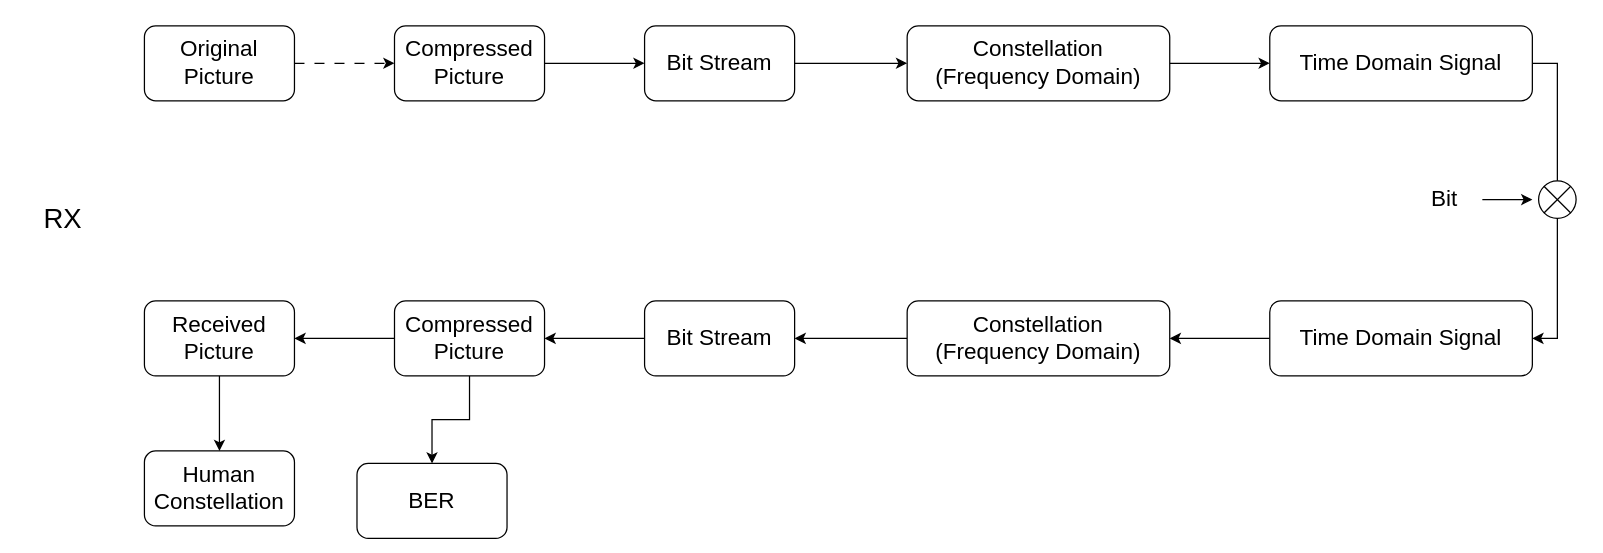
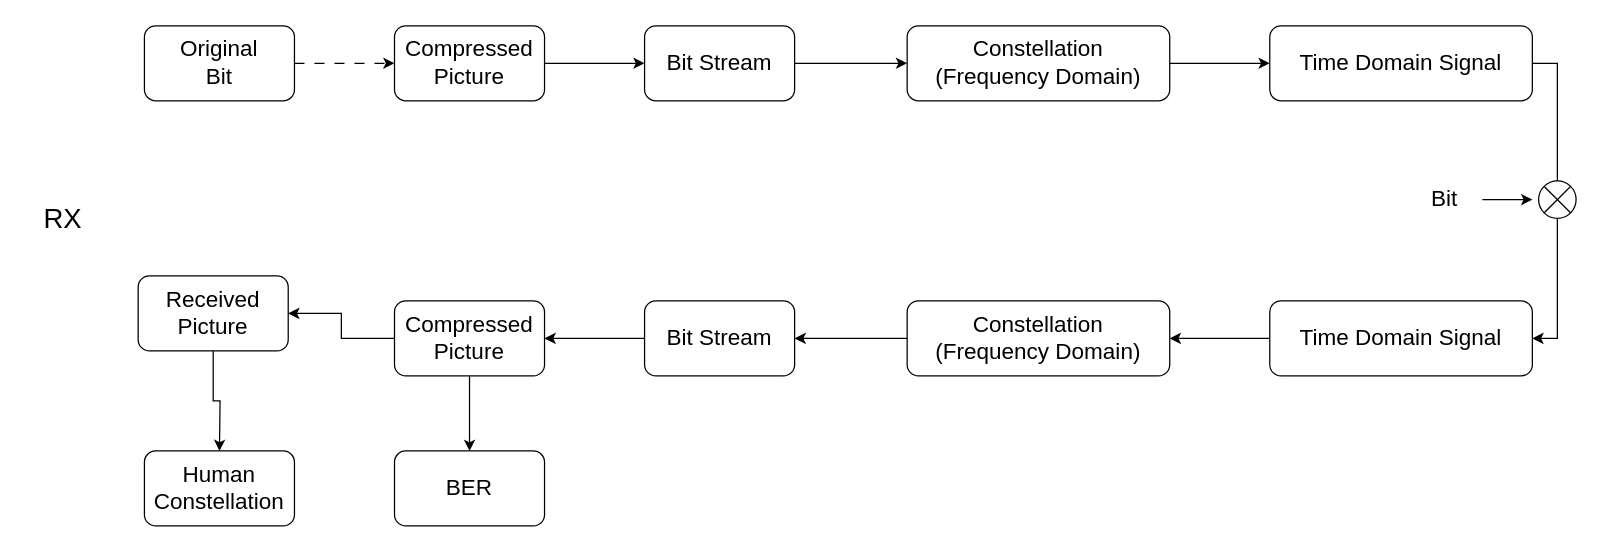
node "Original Picture": label "Original Picture" -> "Original Bit"
node "Received Picture": moved (219, 338) -> (213, 313)
node "BER": moved (432, 501) -> (469, 488)
